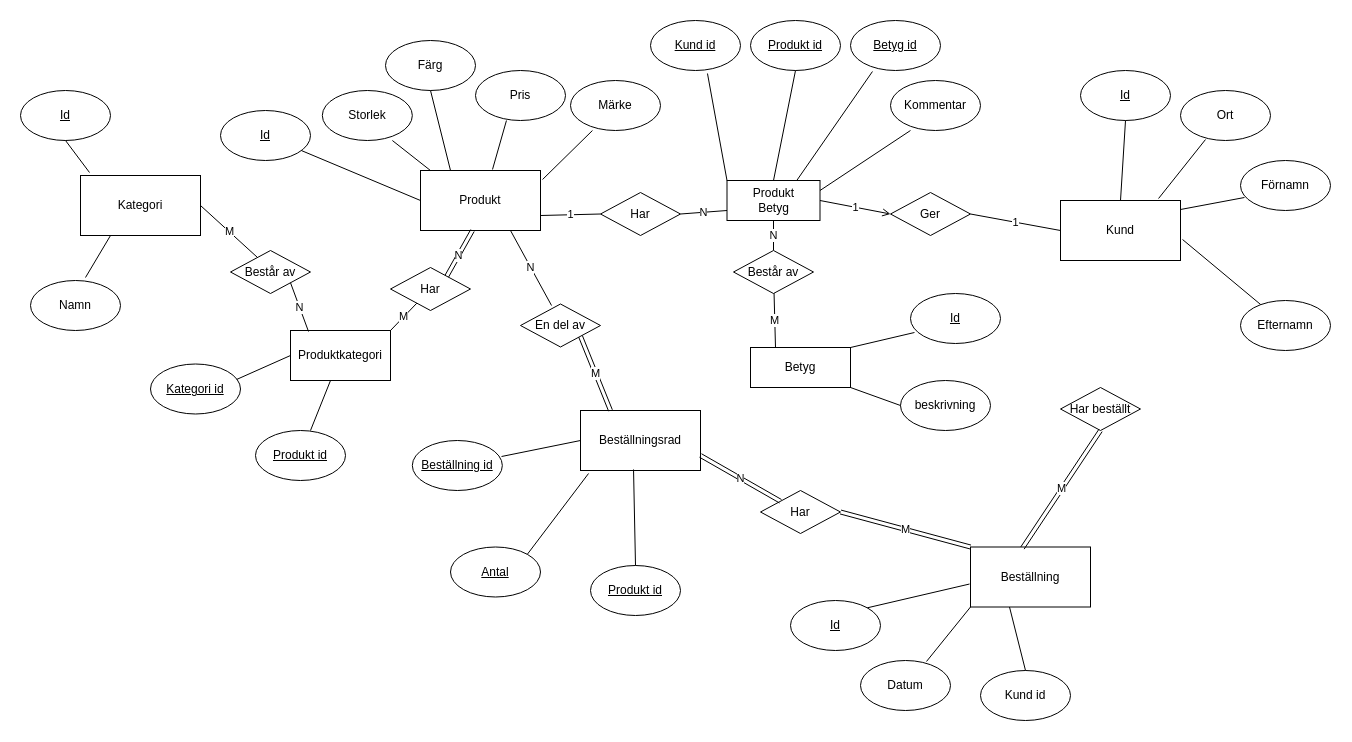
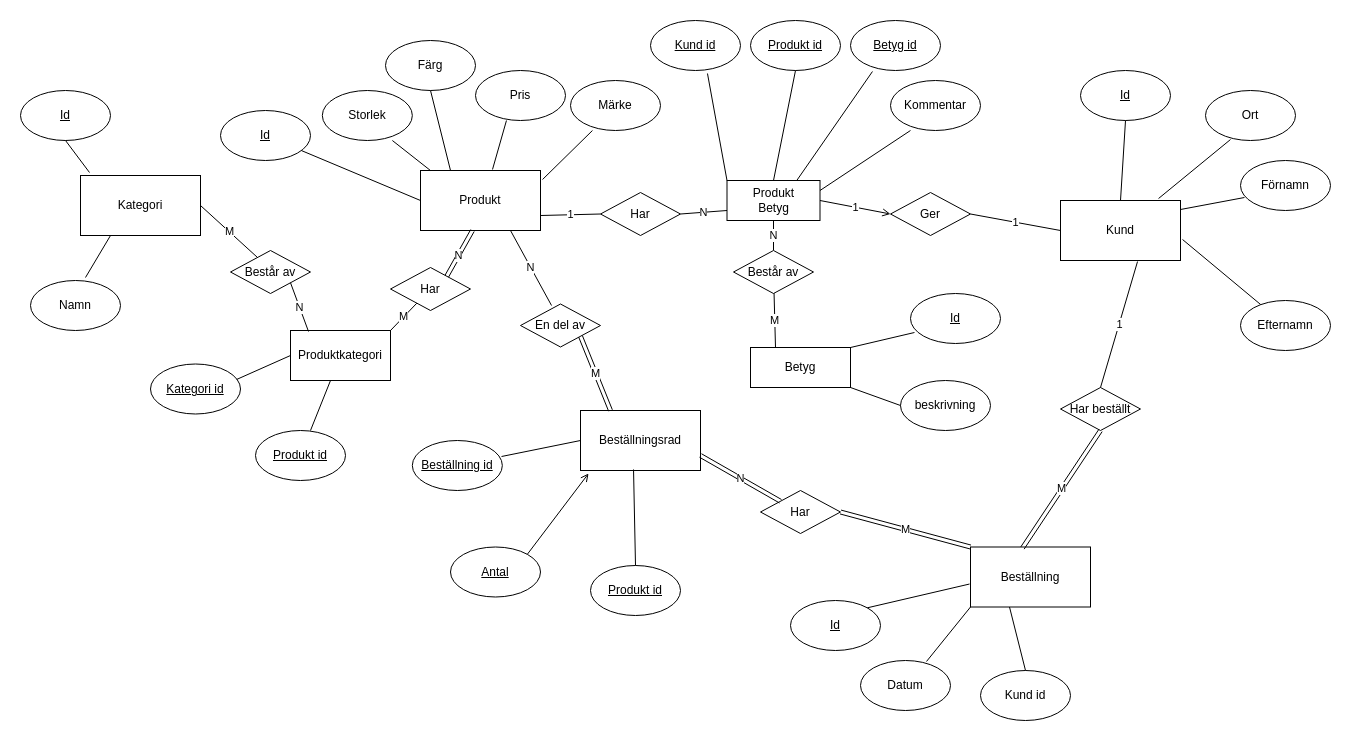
node "Ort": moved (1226, 116) -> (1251, 116)
edge "Kund" -- "Har beställt": added, label "1"
edge "Beställningsrad" -- "Antal": arrowhead none -> open
